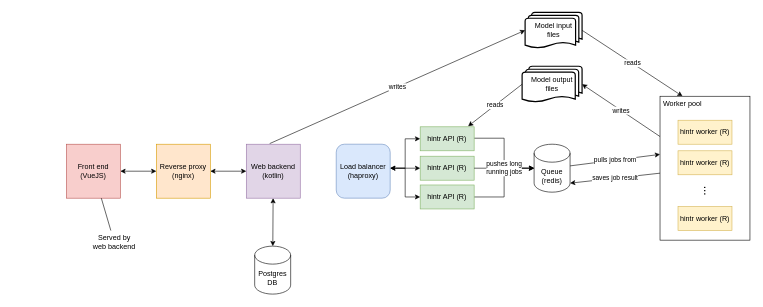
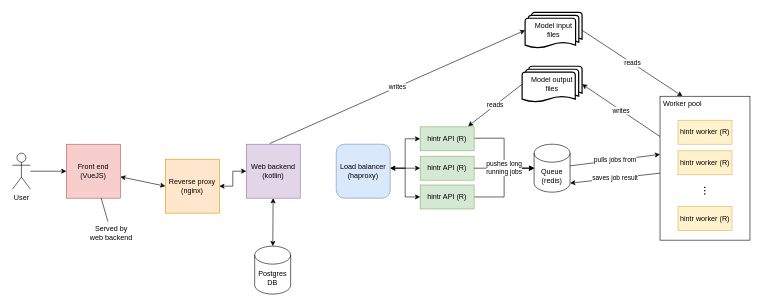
node "User": added
edge "User" -> "Front end (VueJS)": added
node "Reverse proxy (nginx)": moved (183, 171) -> (192, 186)
node "Served by web backend": moved (114, 243) -> (111, 234)
